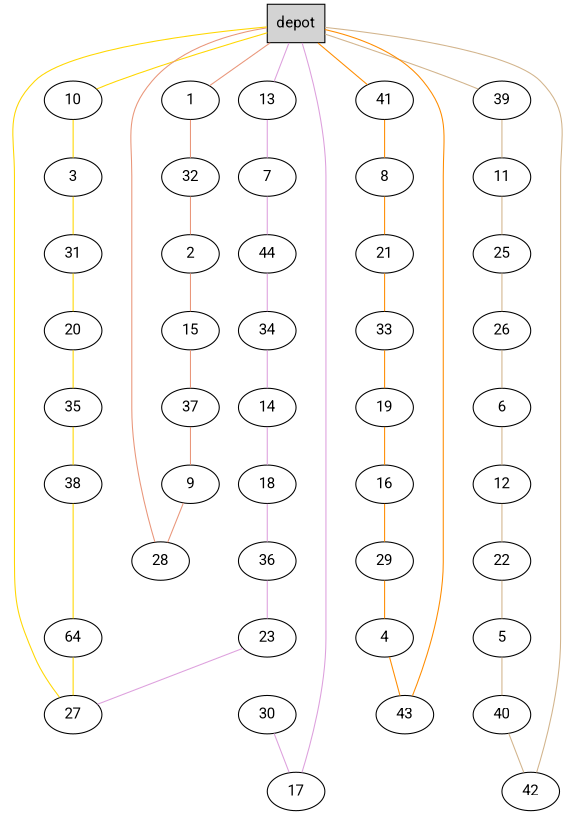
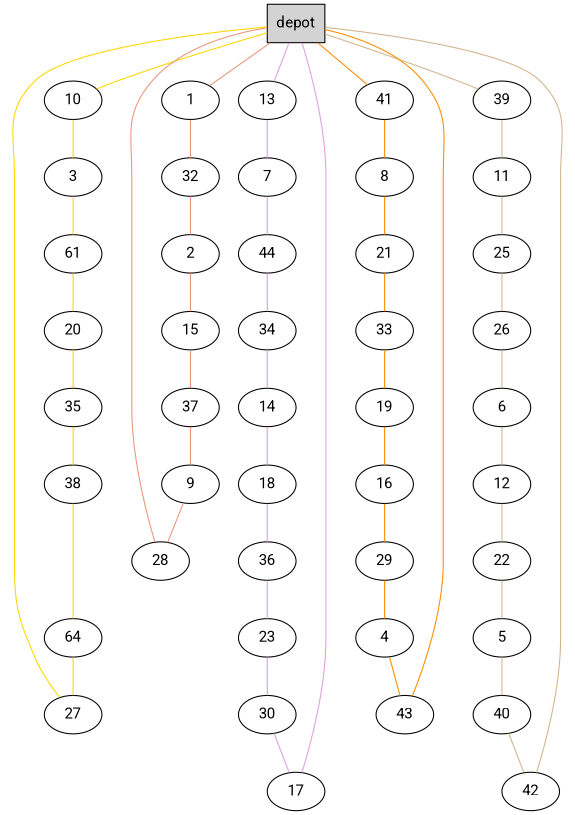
node "31": label "31" -> "61"
edge "23" -- "27": now "23" -- "30"
